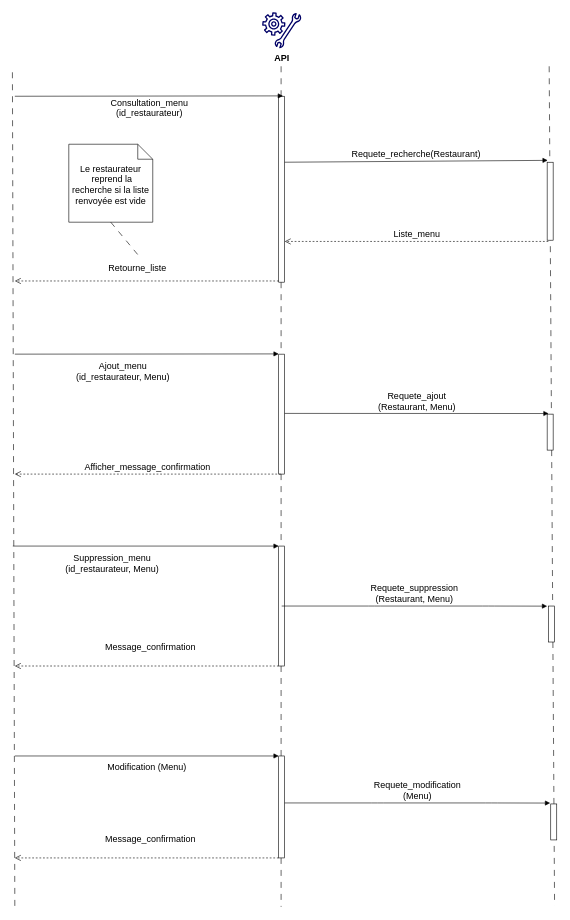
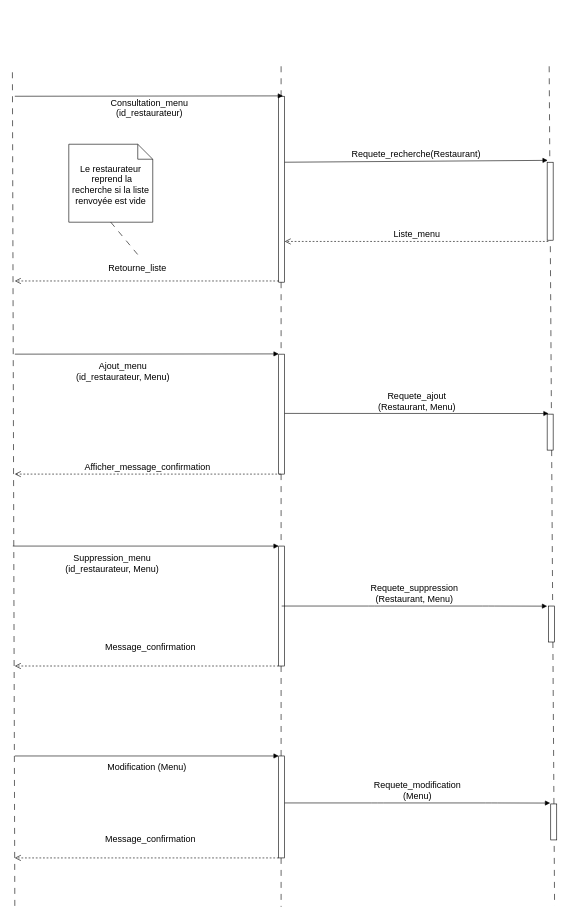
node "API": removed
